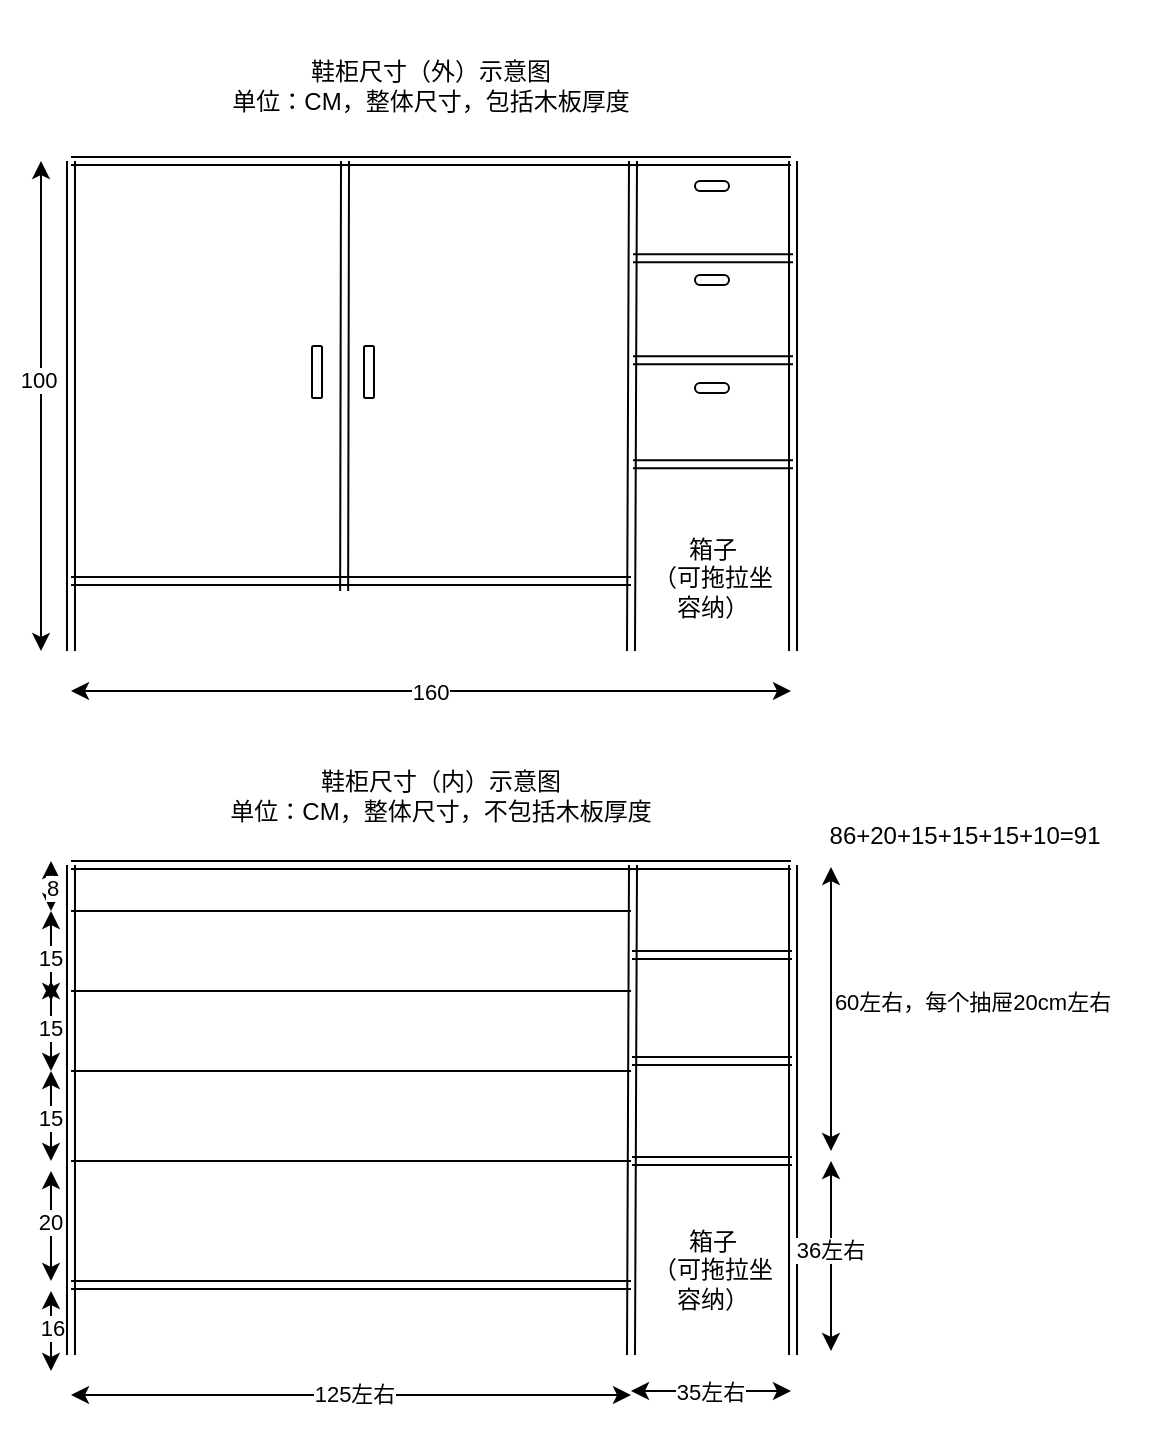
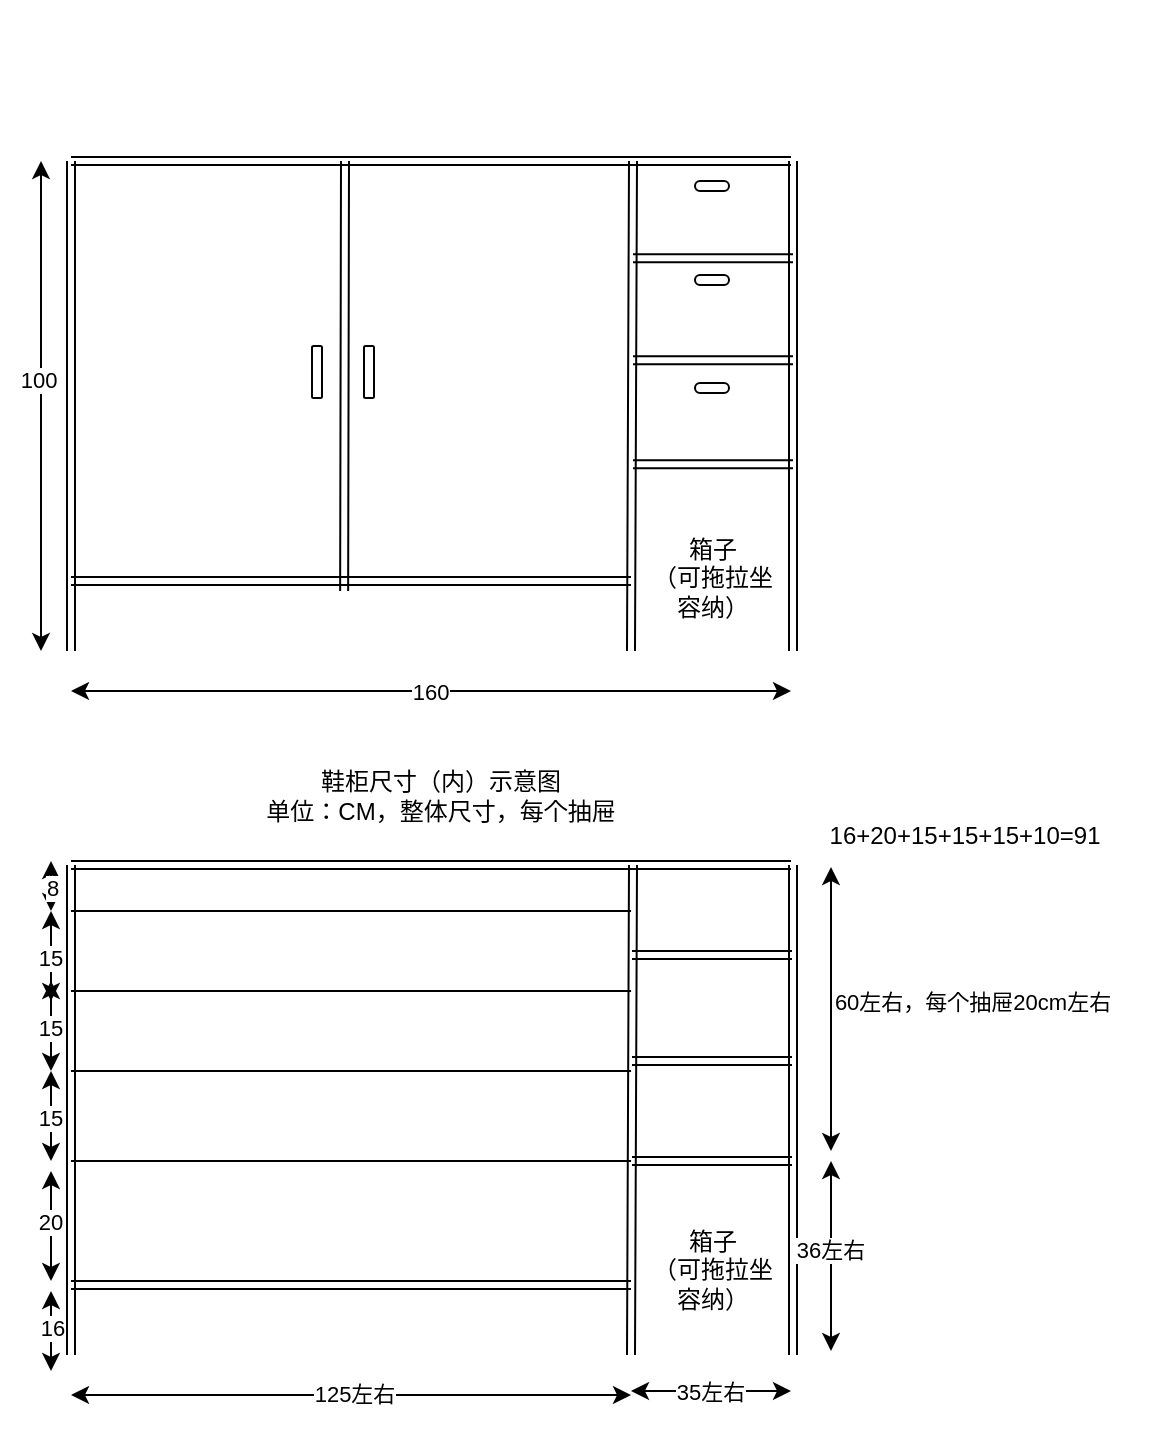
node "鞋柜尺寸（外）示意图 单位：CM，整体尺寸，包括木板厚度": removed
node "鞋柜尺寸（内）示意图 单位：CM，整体尺寸，不包括木板厚度": label "鞋柜尺寸（内）示意图 单位：CM，整体尺寸，不包括木板厚度" -> "鞋柜尺寸（内）示意图 单位：CM，整体尺寸，每个抽屉"
node "86+20+15+15+15+10=91": label "86+20+15+15+15+10=91" -> "16+20+15+15+15+10=91"
